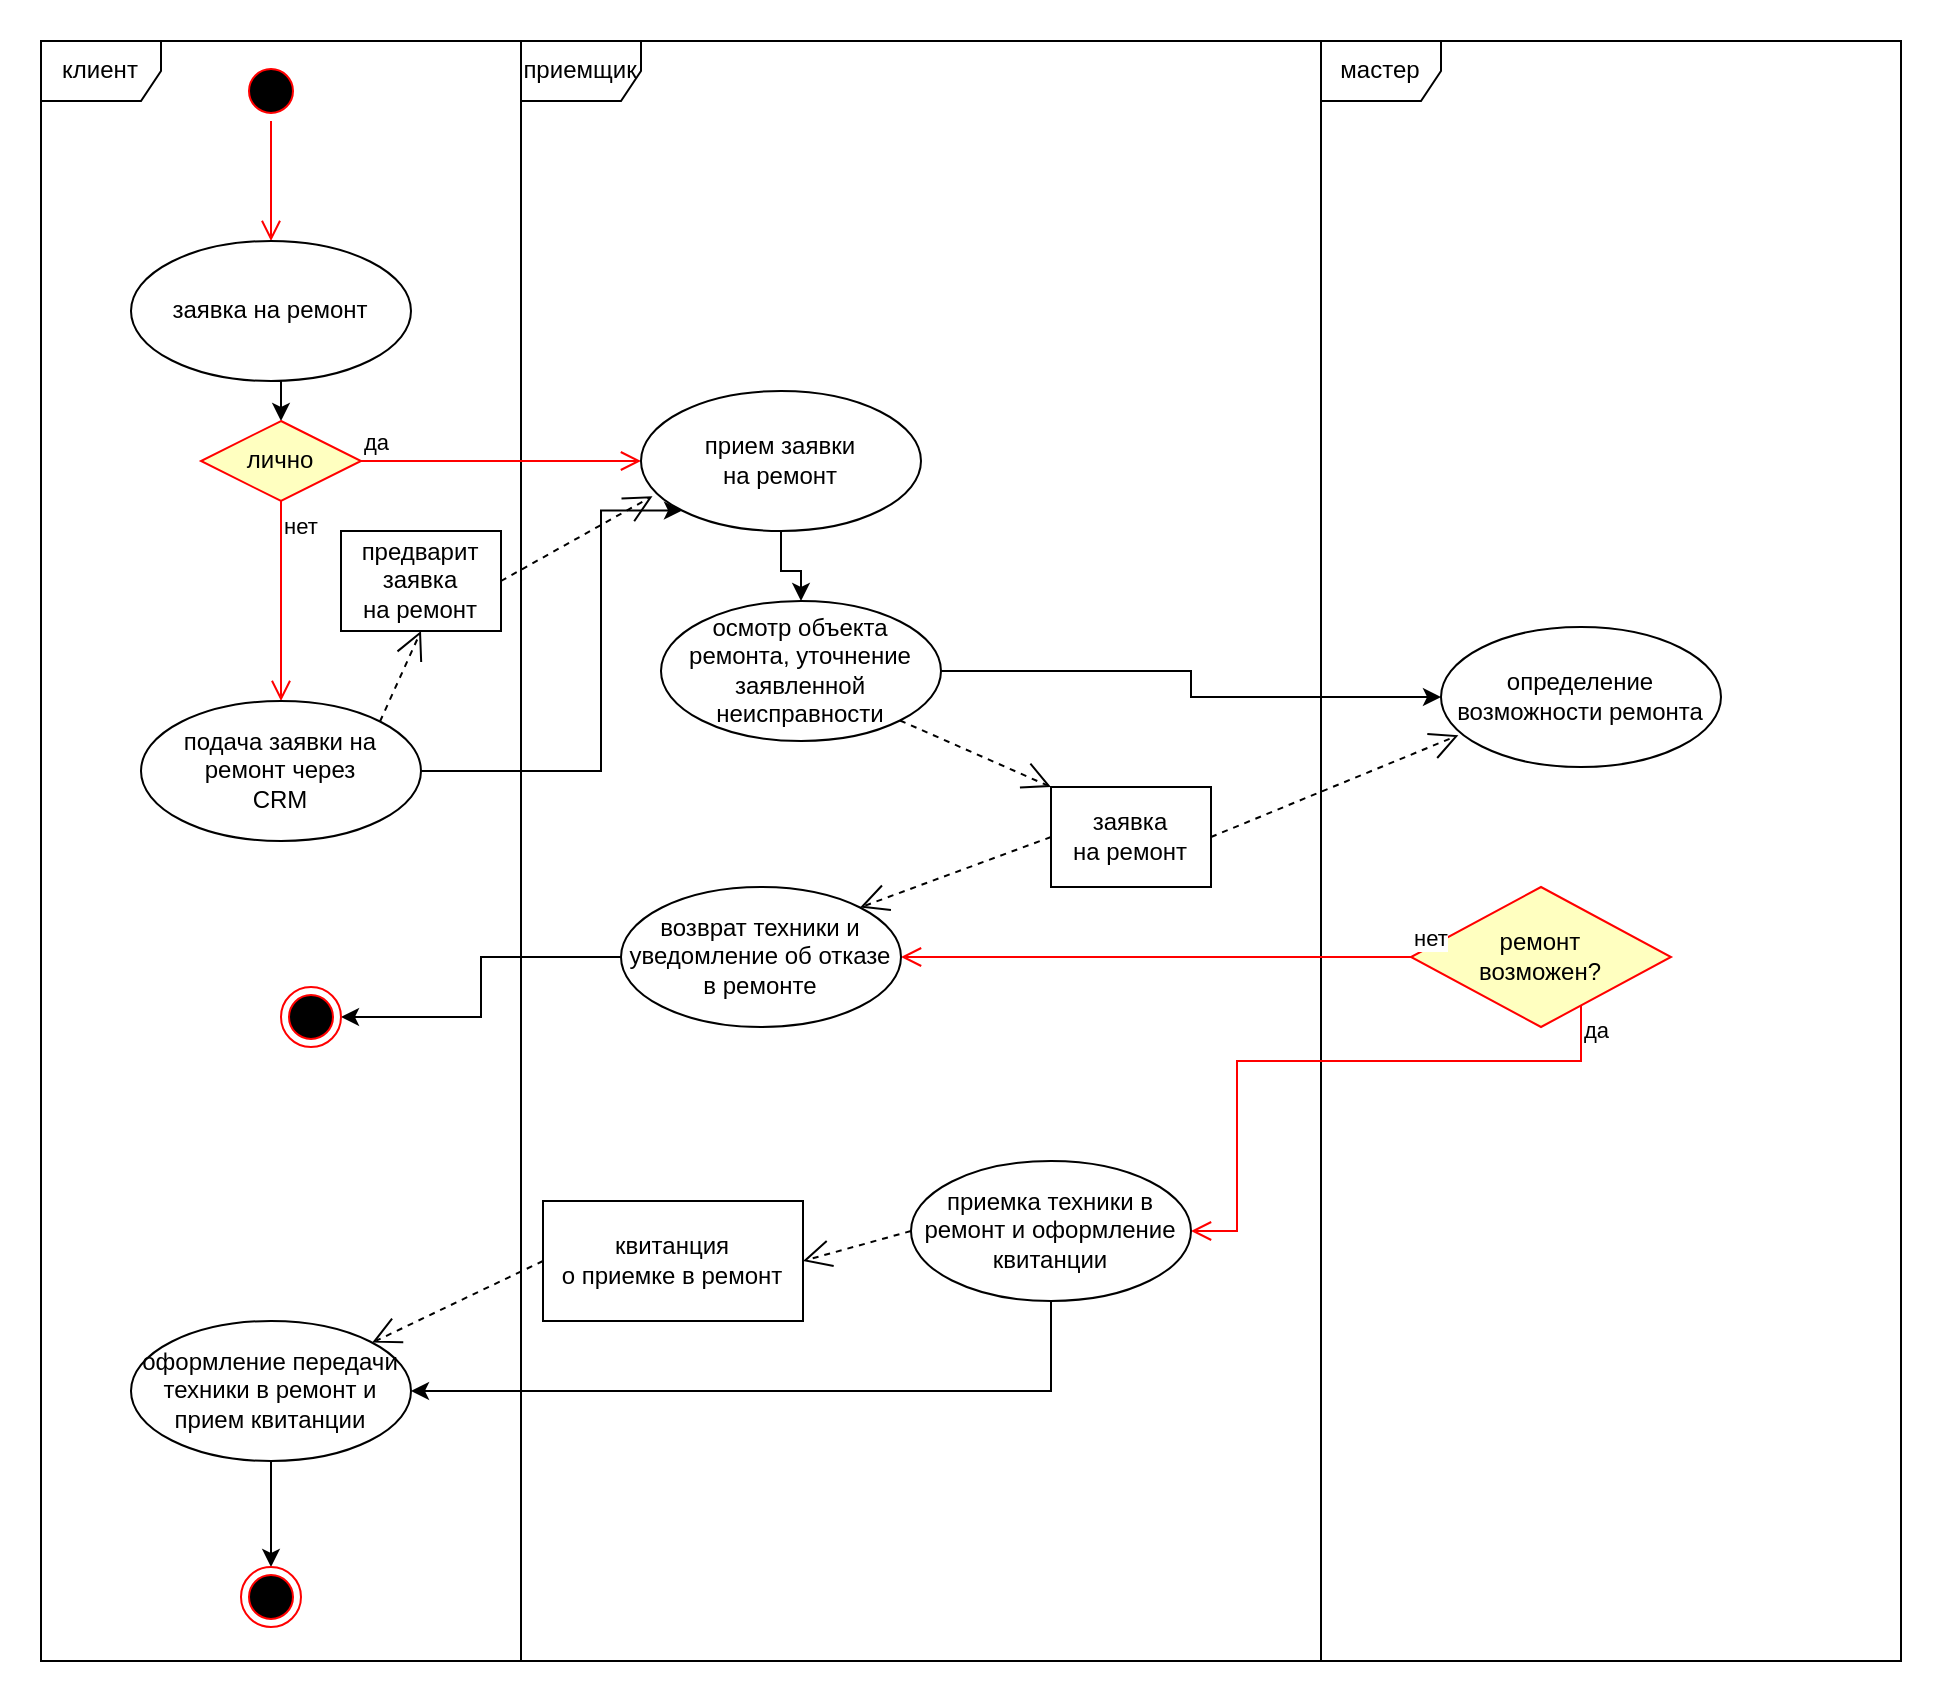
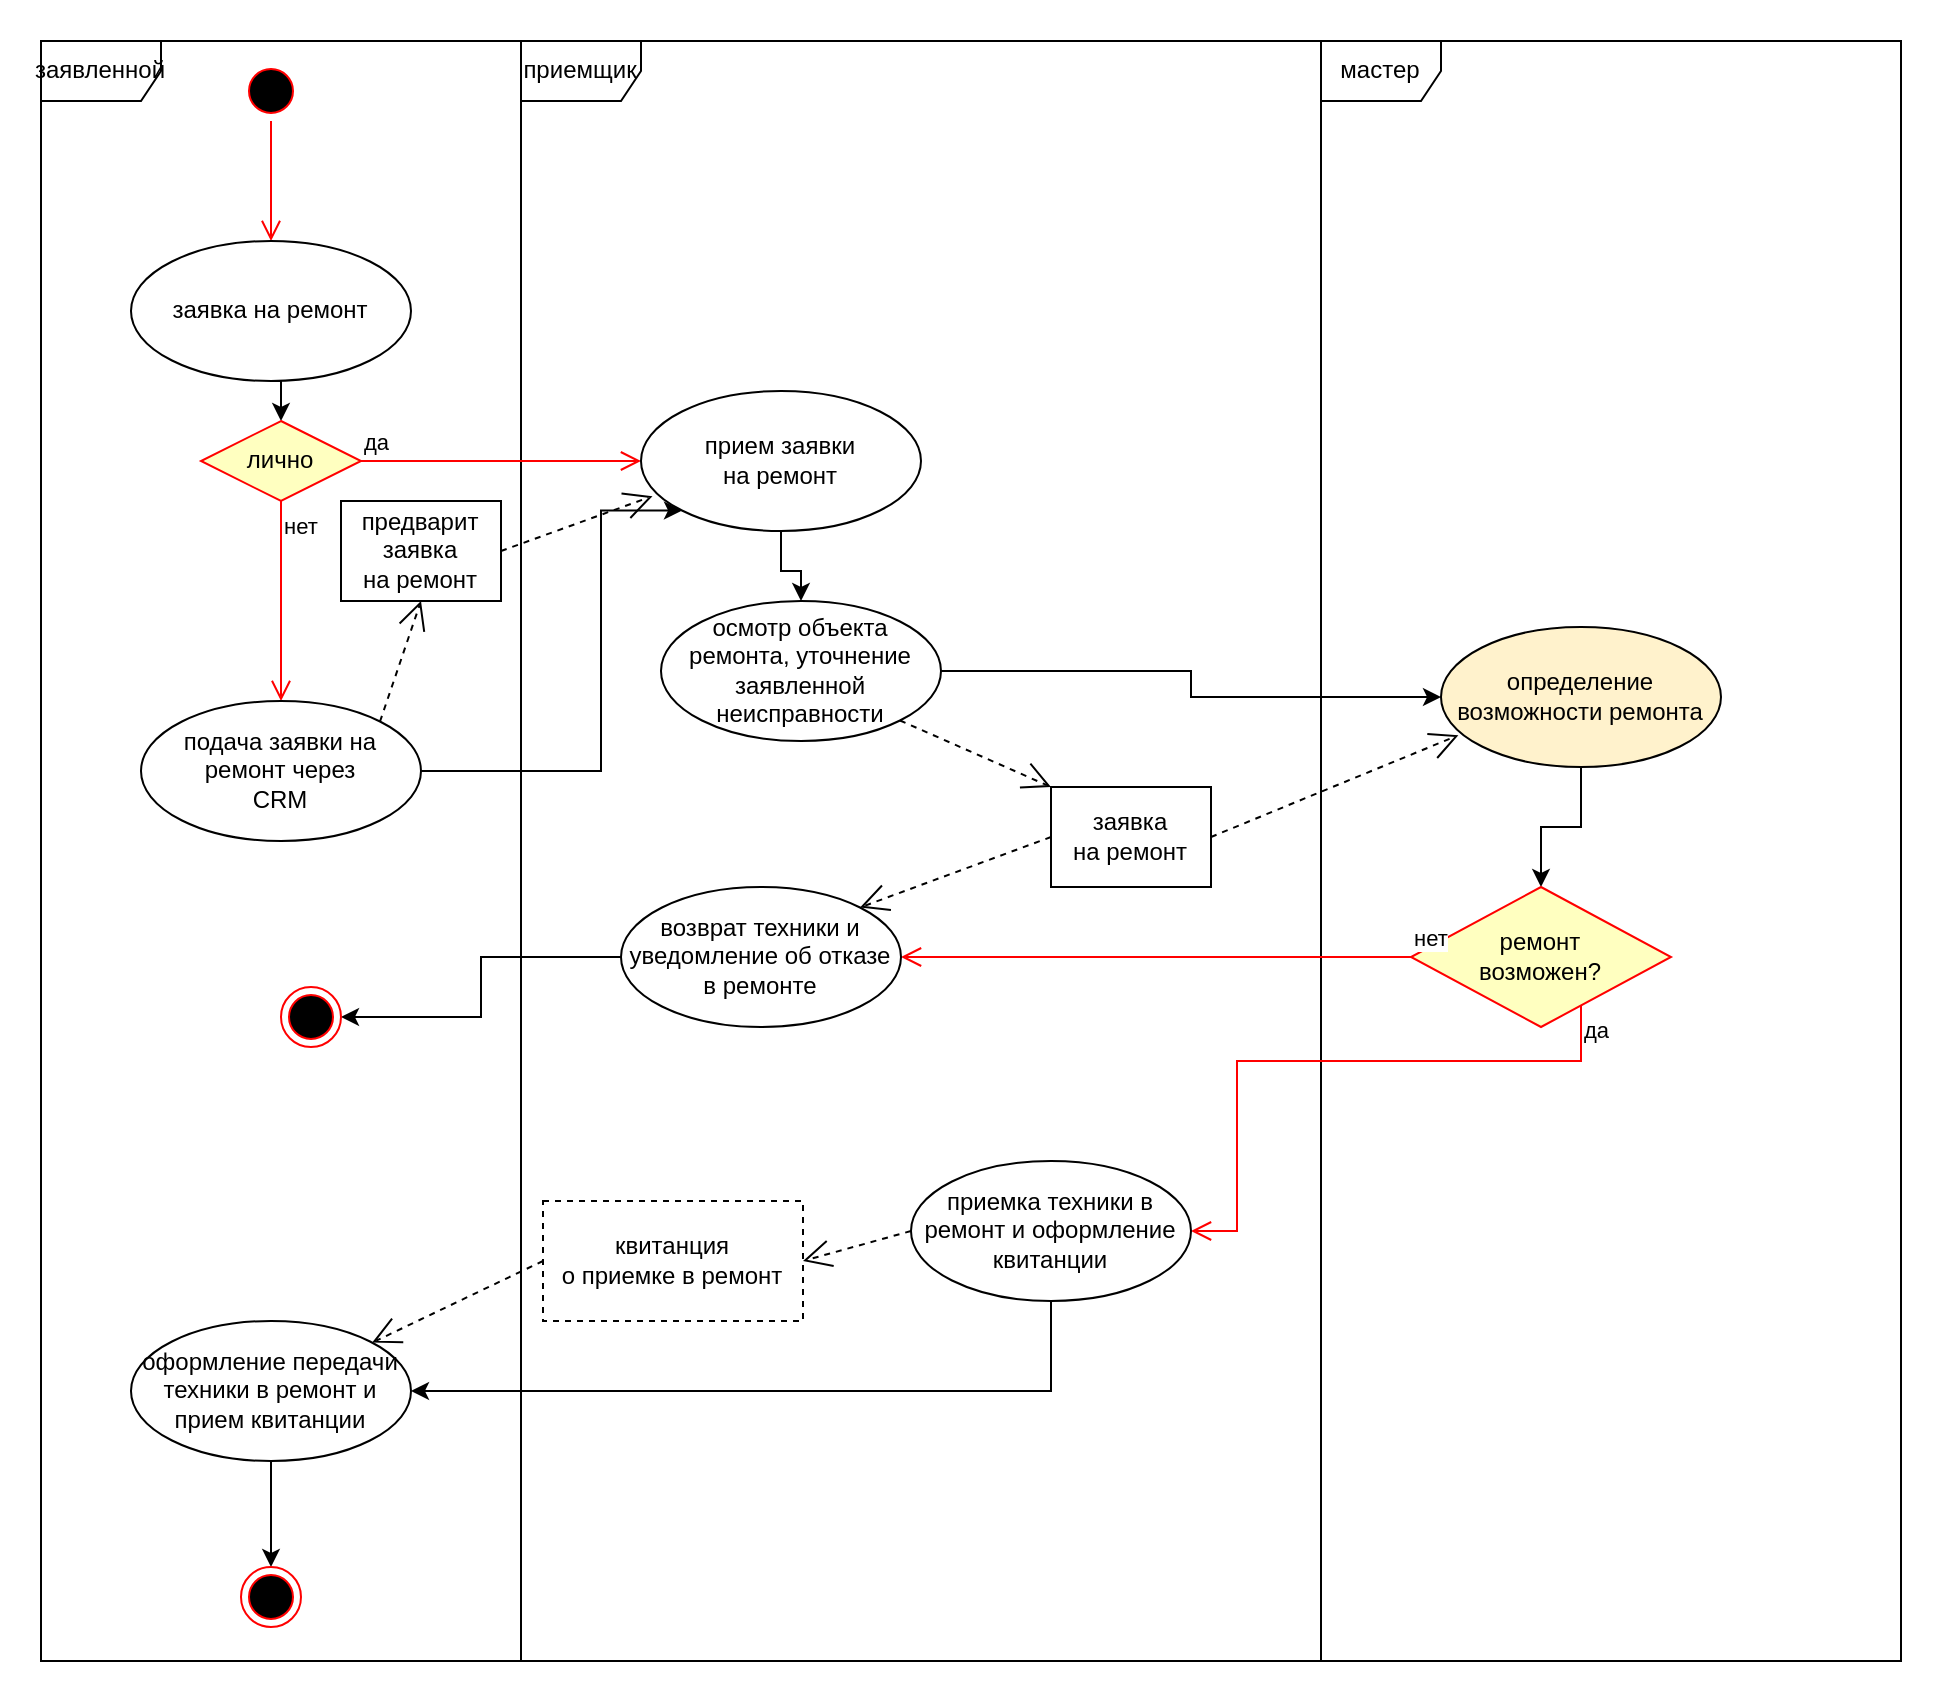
node "клиент": label "клиент" -> "заявленной"
node "предварит заявка на ремонт": moved (421, 581) -> (421, 551)
node "определение возможности ремонта": fillcolor #ffffff -> #fff2cc
edge "определение возможности ремонта" -> "ремонтвозможен?": added
node "квитанция о приемке в ремонт": style solid -> dashed
